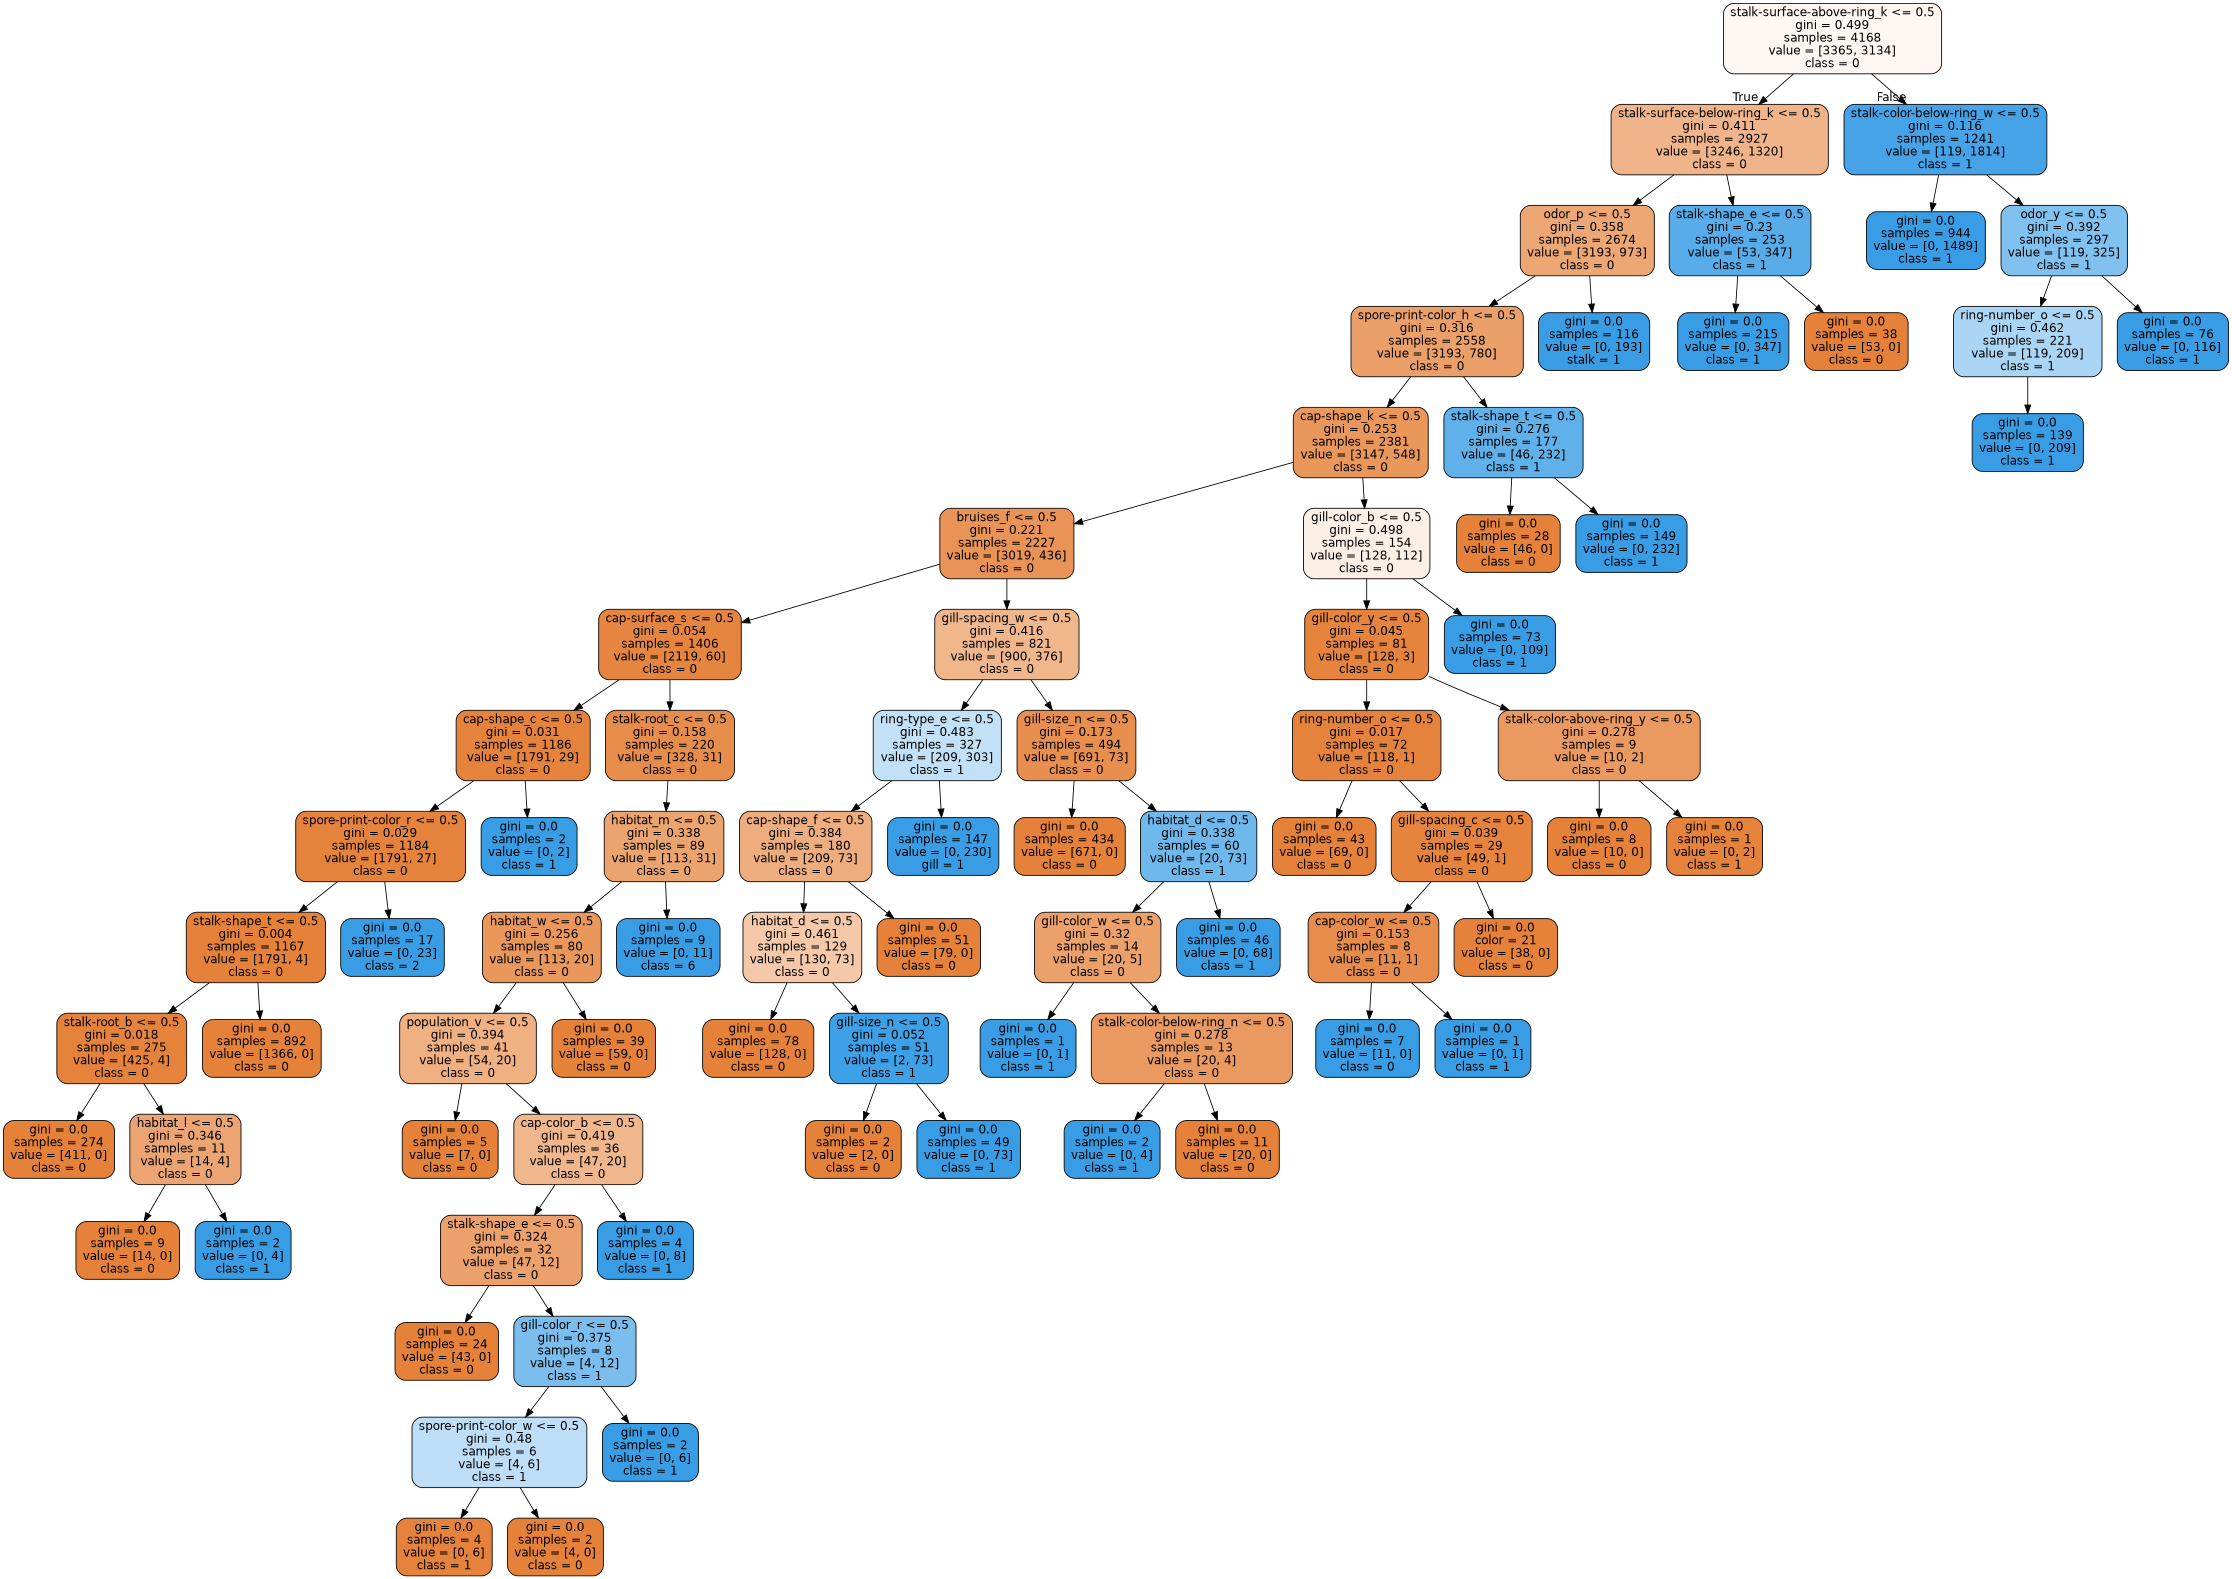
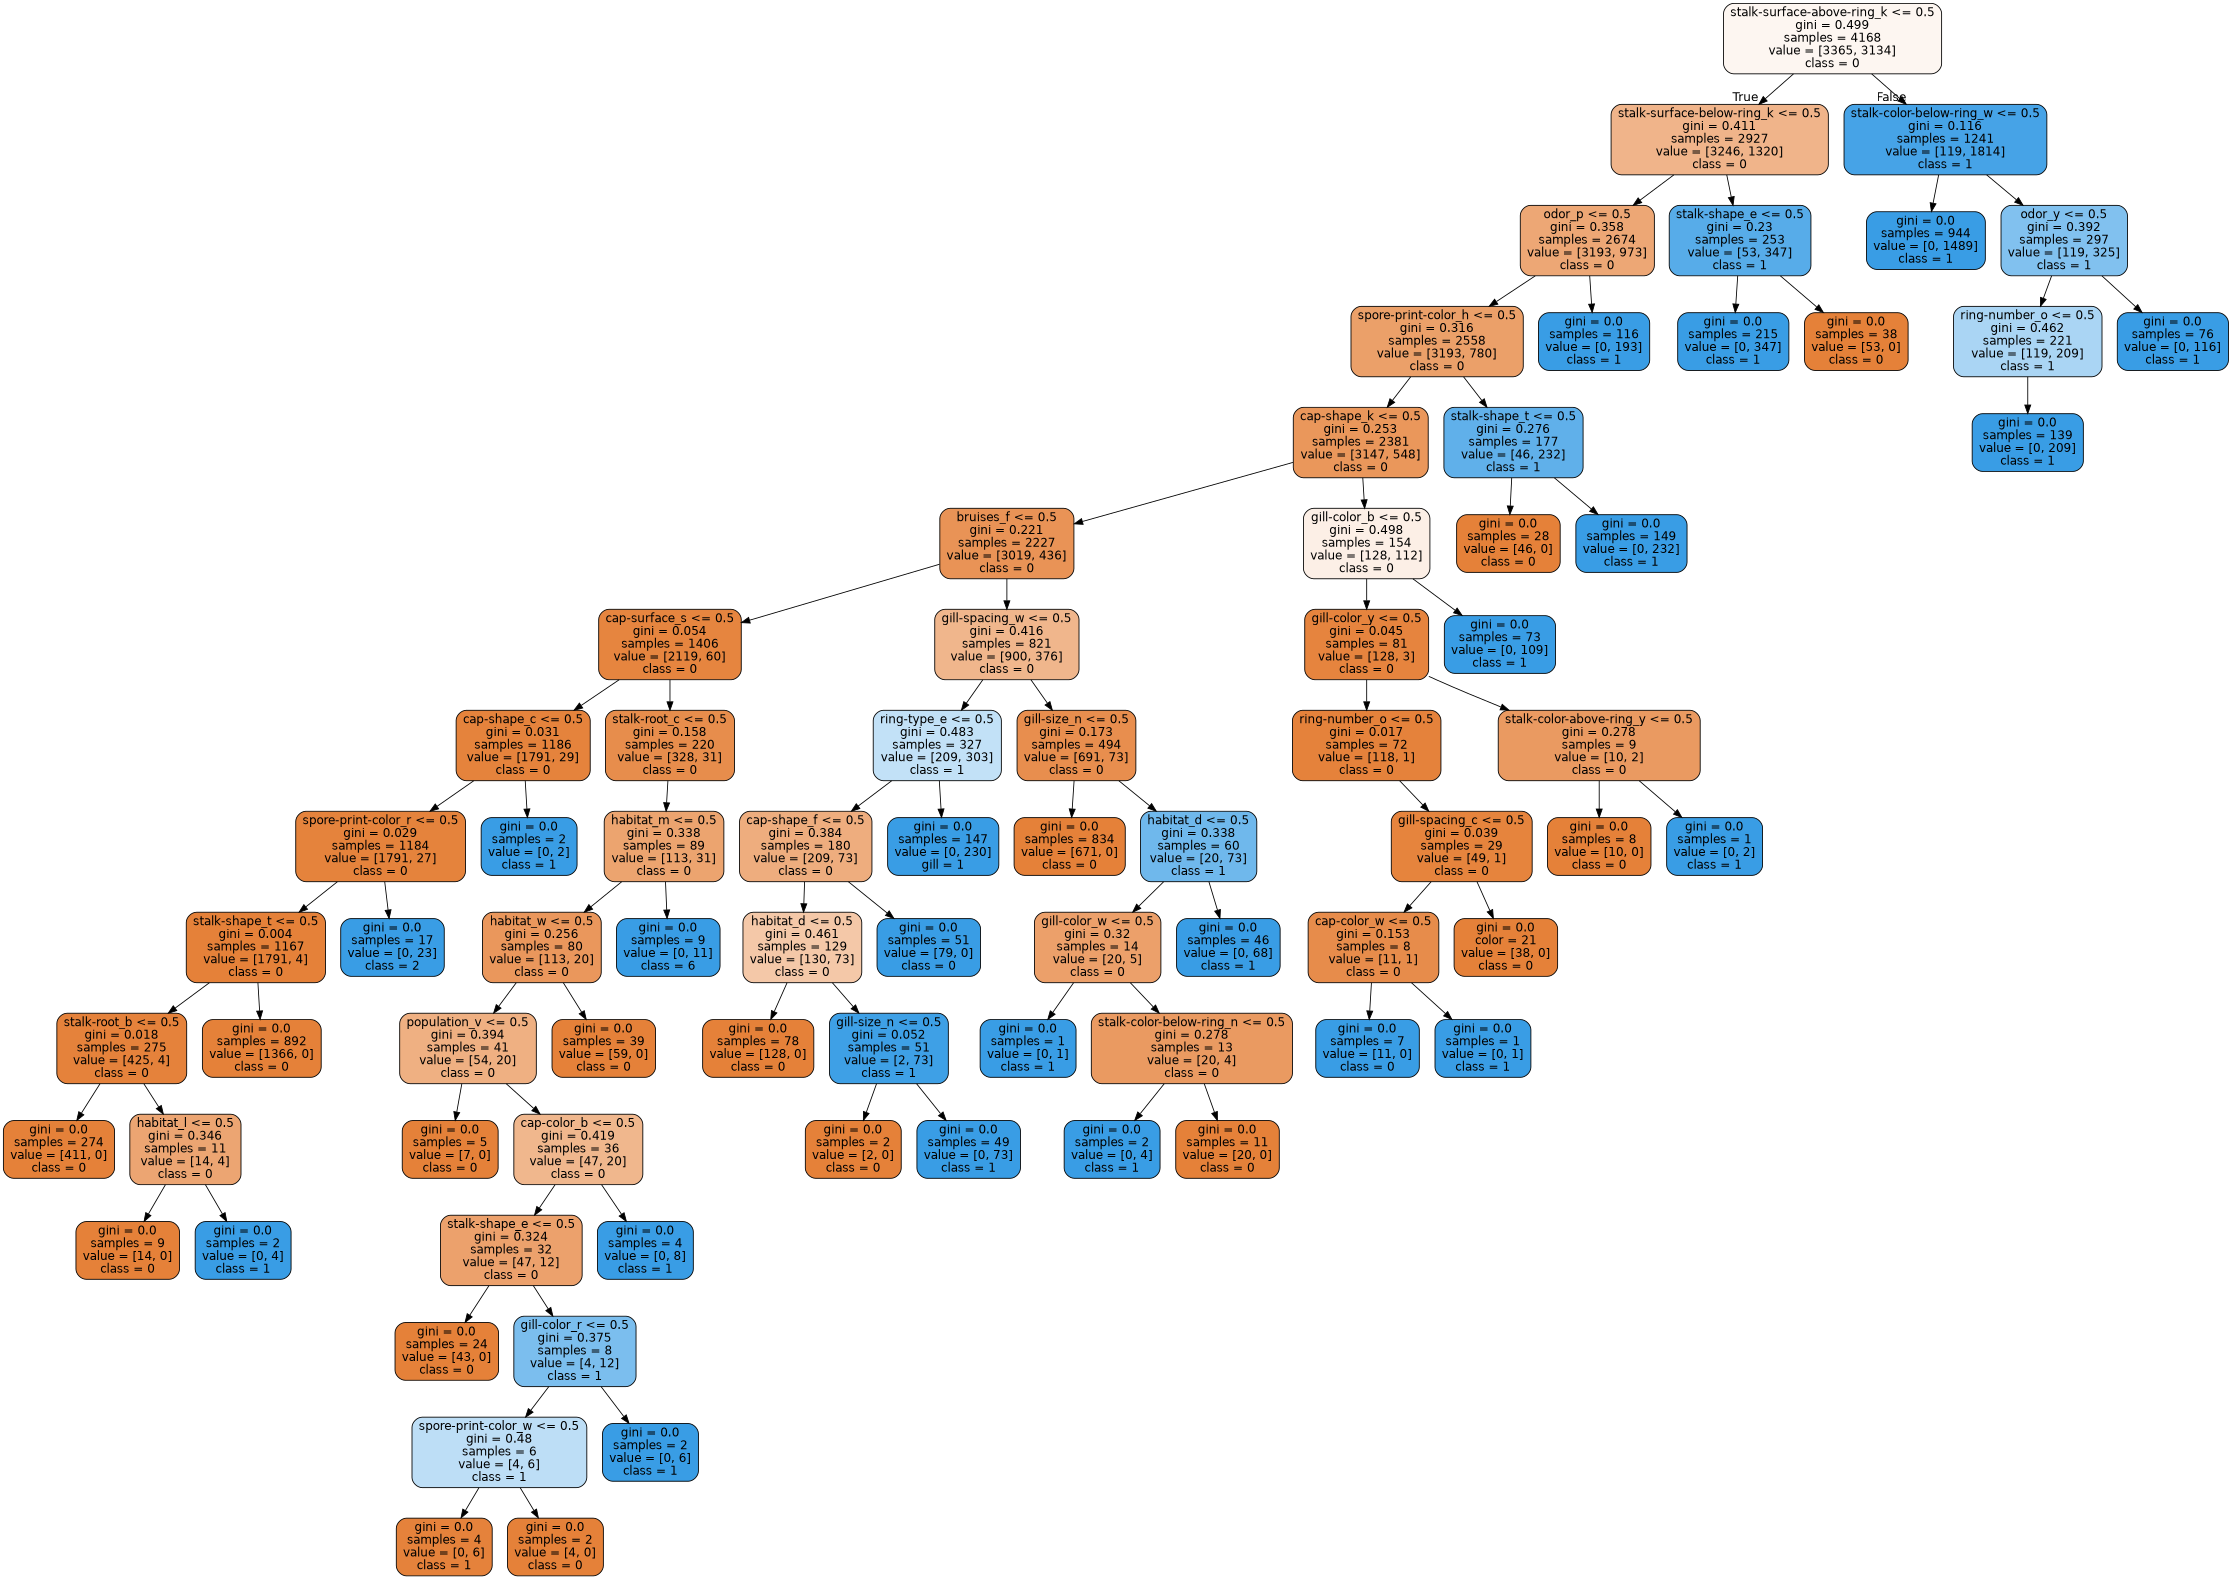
node "gini = 0.0 samples = 116 value = [0, 193] stalk = 1": label "gini = 0.0 samples = 116 value = [0, 193] stalk = 1" -> "gini = 0.0 samples = 116 value = [0, 193] class = 1"
node "gini = 0.0 samples = 434 value = [671, 0] class = 0": label "gini = 0.0 samples = 434 value = [671, 0] class = 0" -> "gini = 0.0 samples = 834 value = [671, 0] class = 0"
node "gini = 0.0 samples = 43 value = [69, 0] class = 0": removed
node "gini = 0.0 samples = 1 value = [0, 2] class = 1": fillcolor #e5823b -> #399de5
node "gini = 0.0 samples = 51 value = [79, 0] class = 0": fillcolor #e58139 -> #399de5
